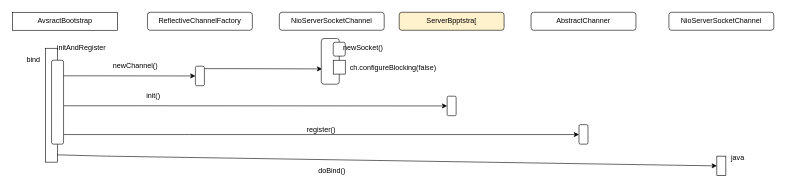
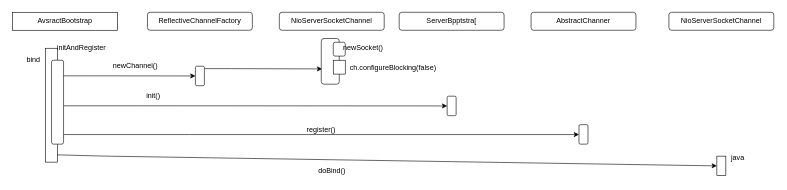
node "ServerBpptstra[": fillcolor #fff2cc -> #ffffff
